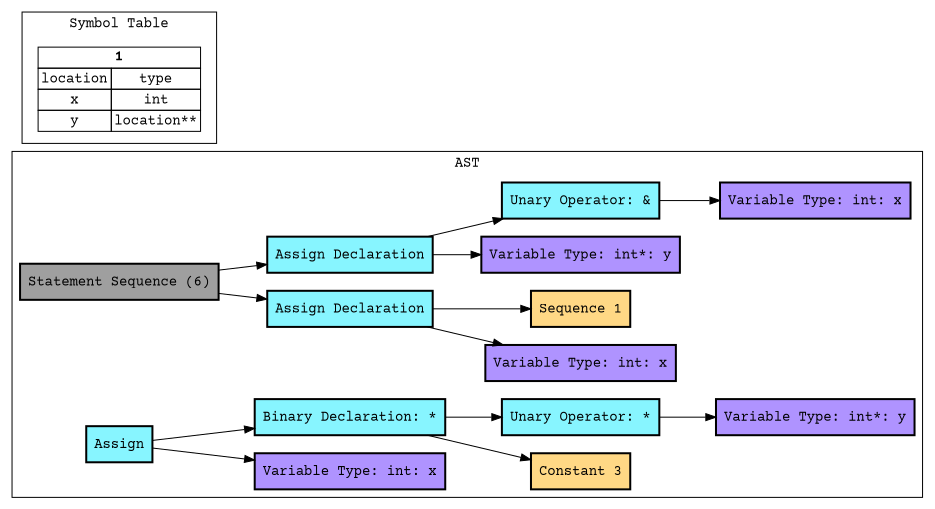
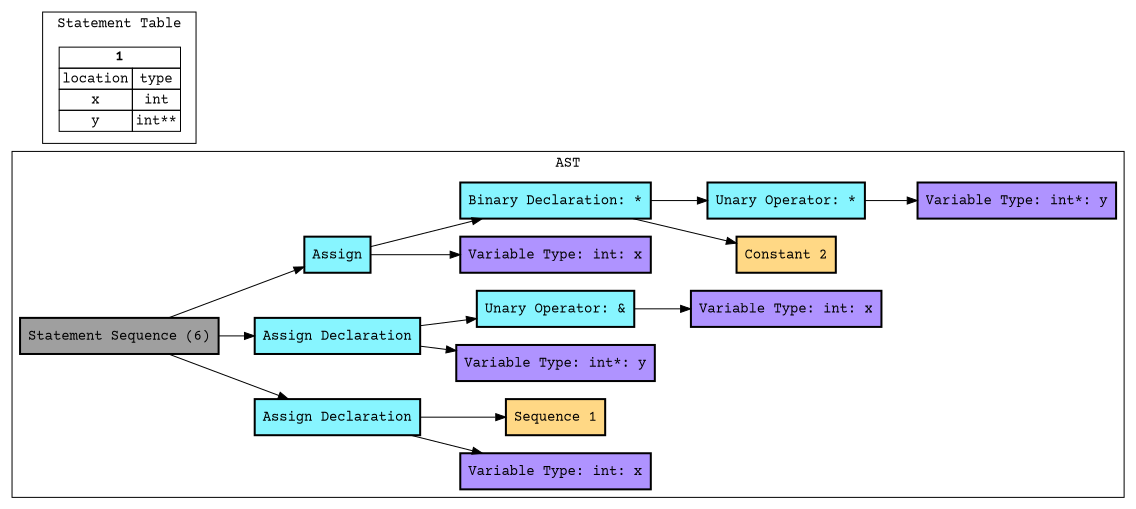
cluster "Symbol Table": label "Symbol Table" -> "Statement Table"
node "1": text "location**" -> "int**"
edge "Statement Sequence (6)" -> "Assign": added
node "Constant 3": label "Constant 3" -> "Constant 2"
